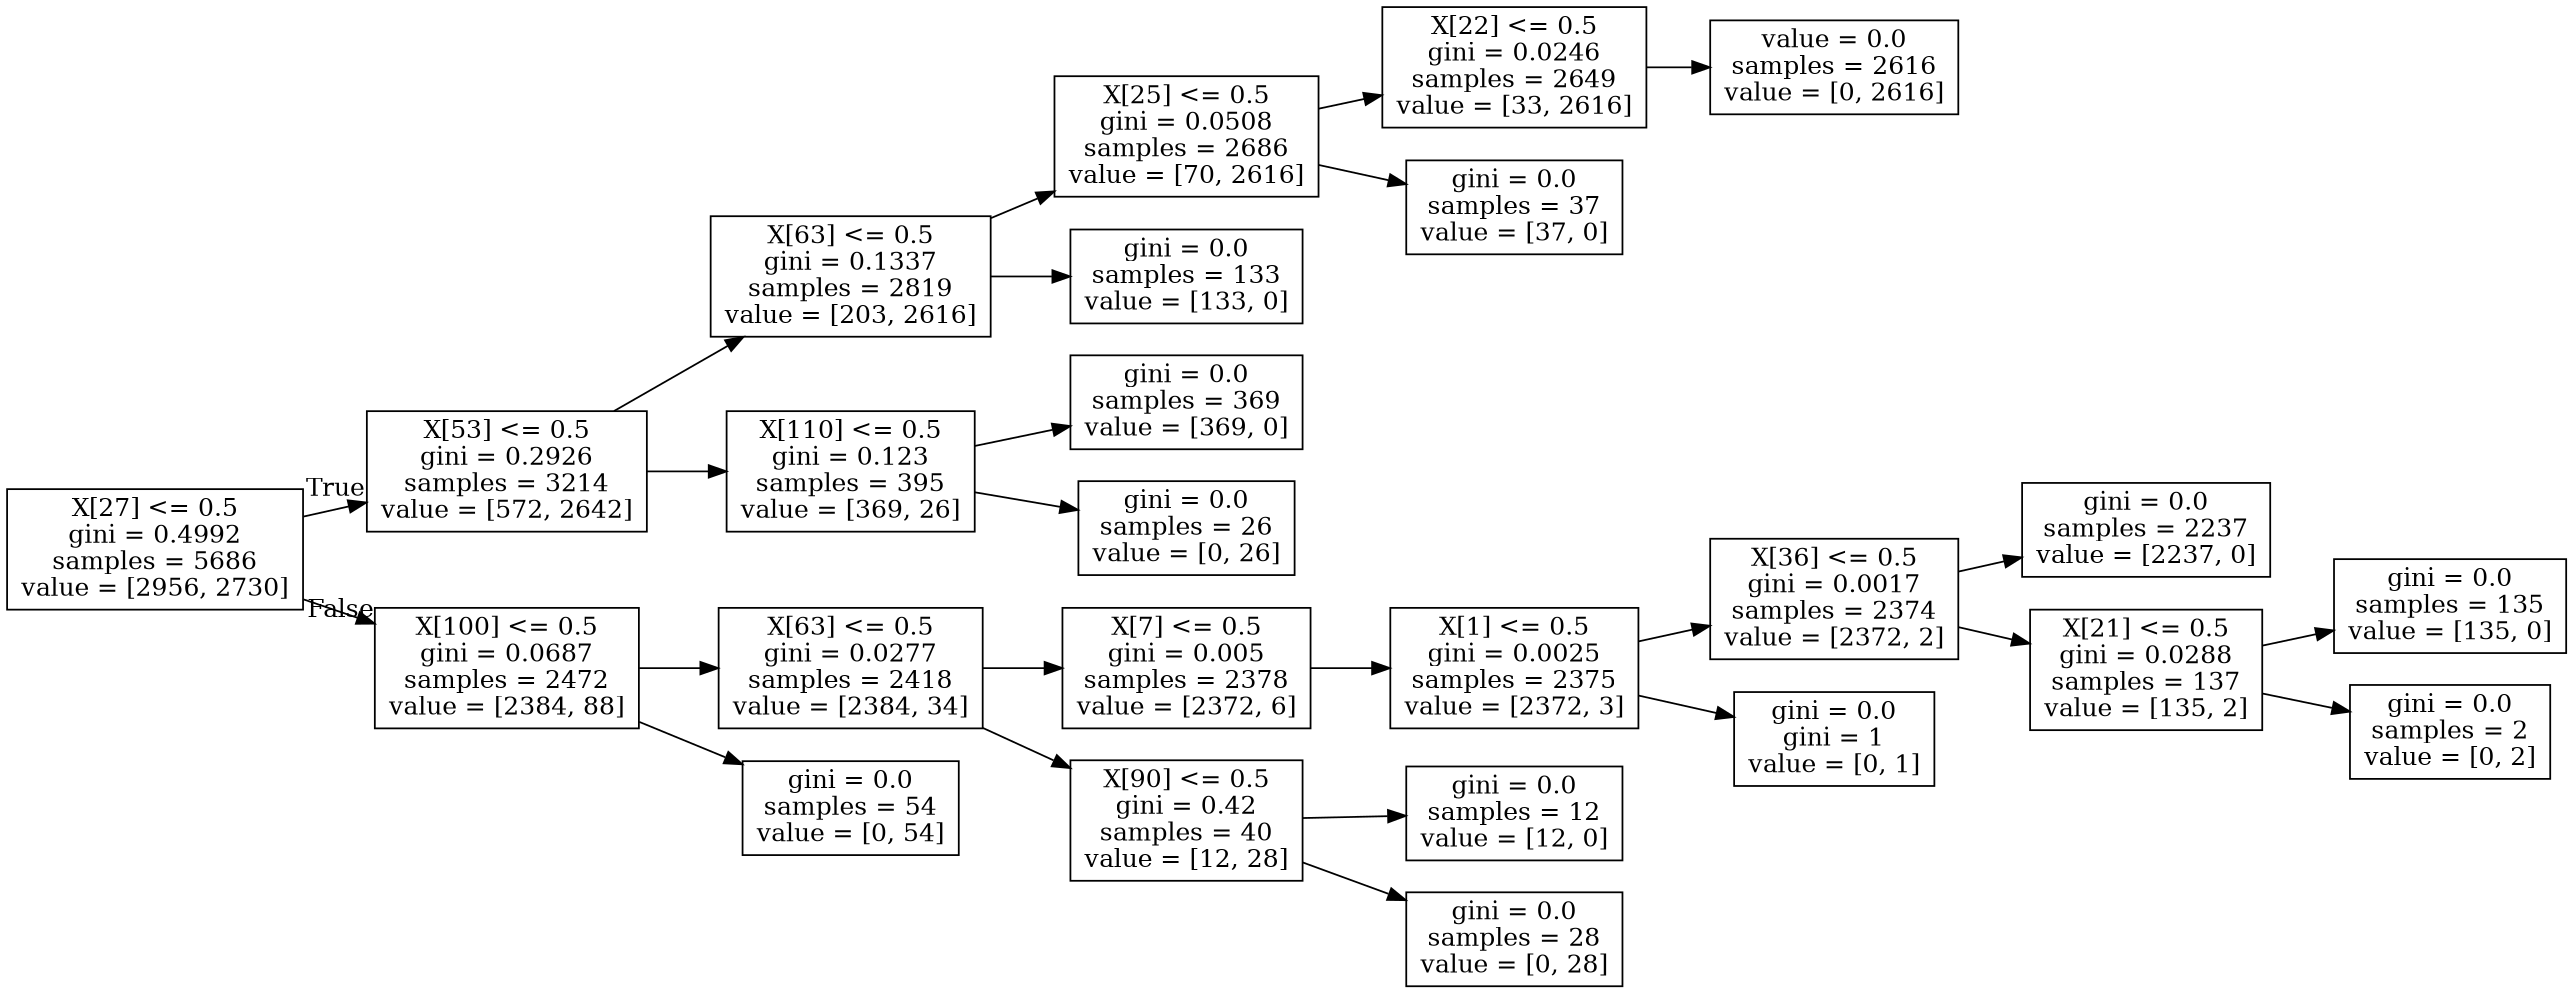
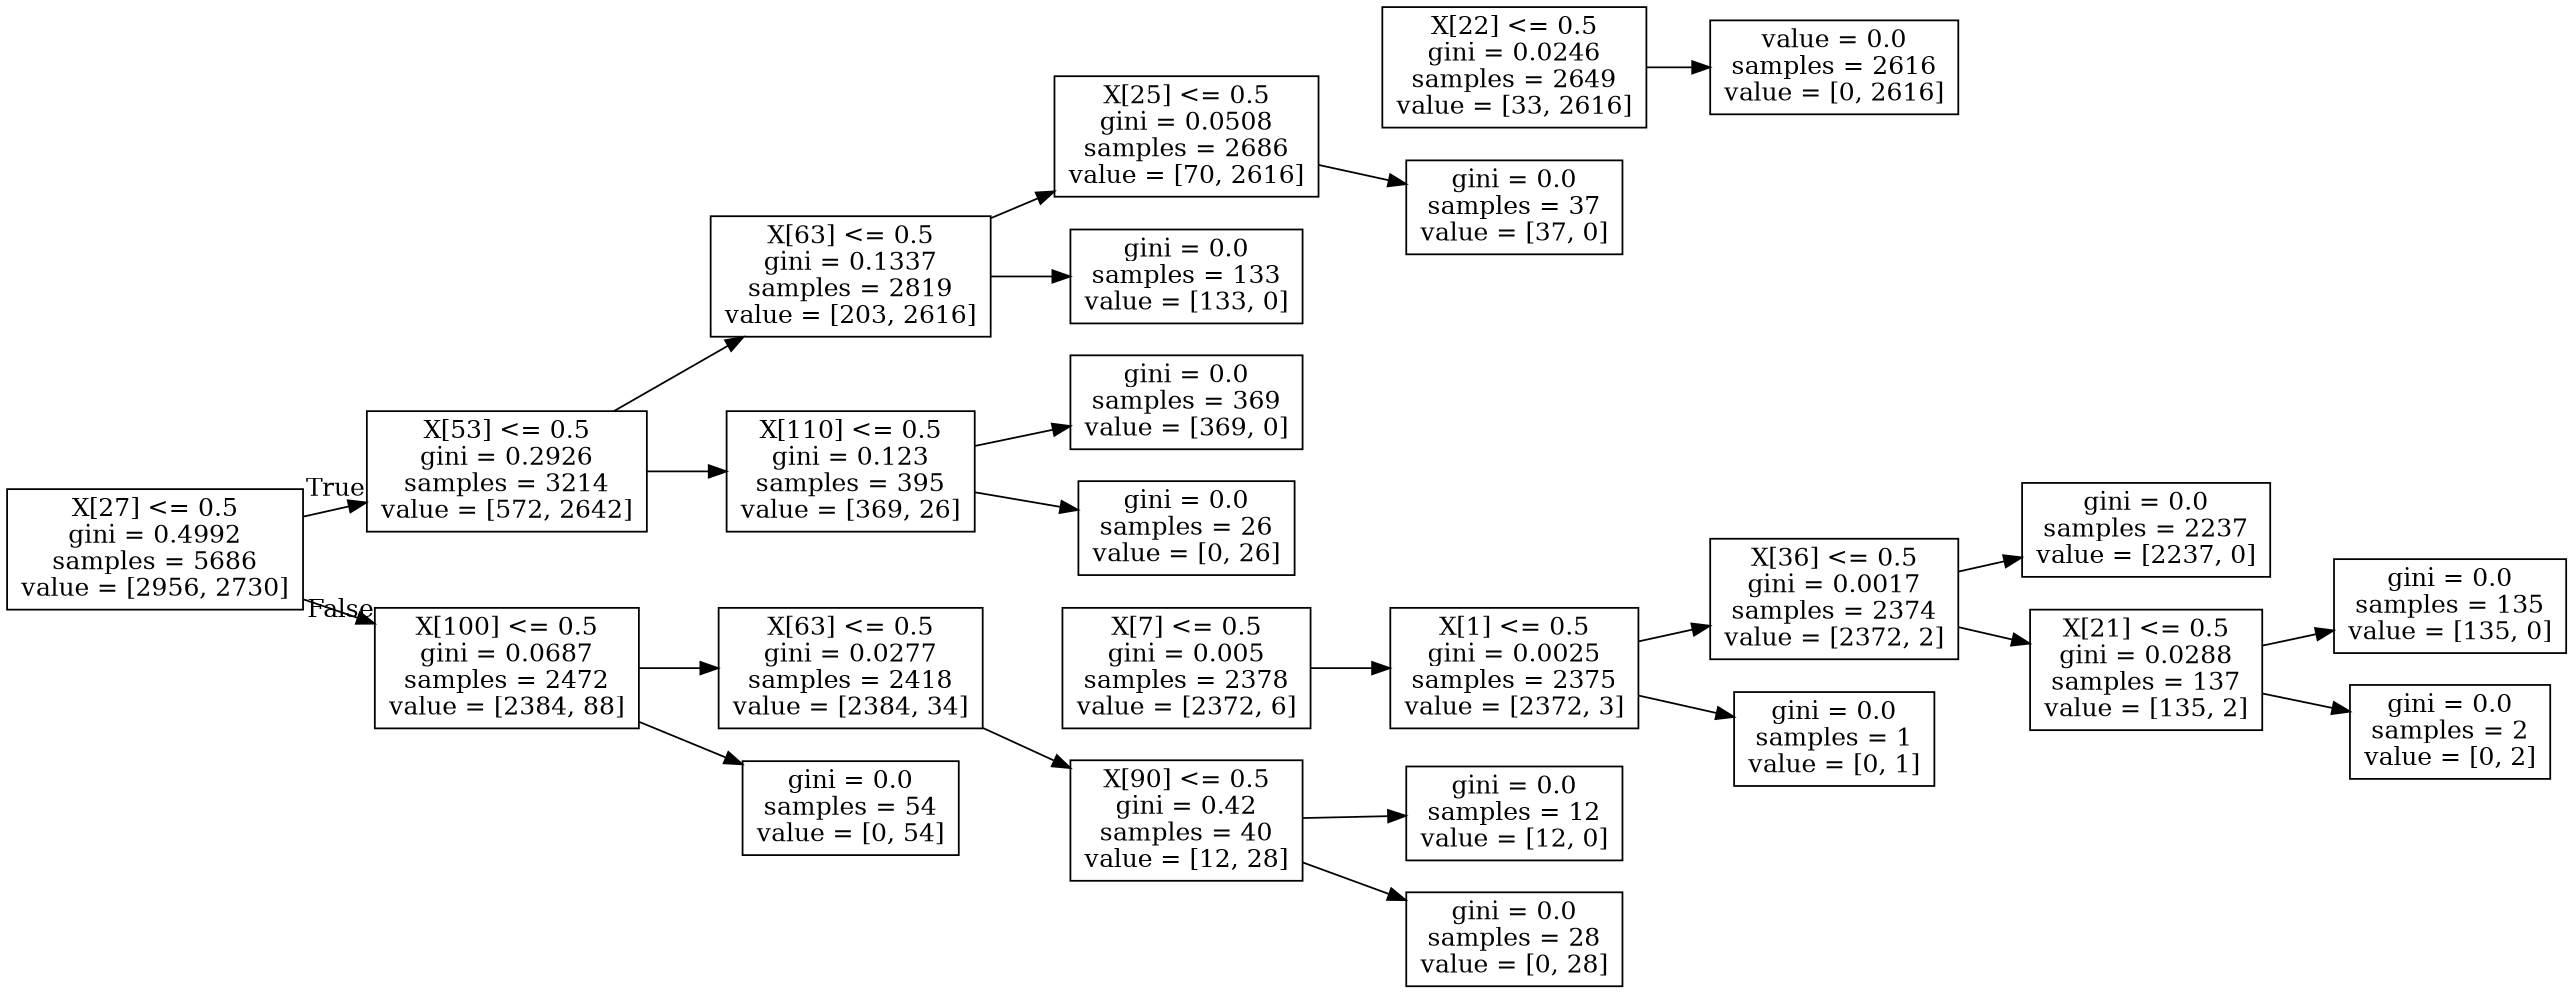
edge "X[25] <= 0.5 gini = 0.0508 samples = 2686 value = [70, 2616]" -> "X[22] <= 0.5 gini = 0.0246 samples = 2649 value = [33, 2616]": removed
edge "X[63] <= 0.5 gini = 0.0277 samples = 2418 value = [2384, 34]" -> "X[7] <= 0.5 gini = 0.005 samples = 2378 value = [2372, 6]": removed
node "gini = 0.0 gini = 1 value = [0, 1]": label "gini = 0.0 gini = 1 value = [0, 1]" -> "gini = 0.0 samples = 1 value = [0, 1]"
